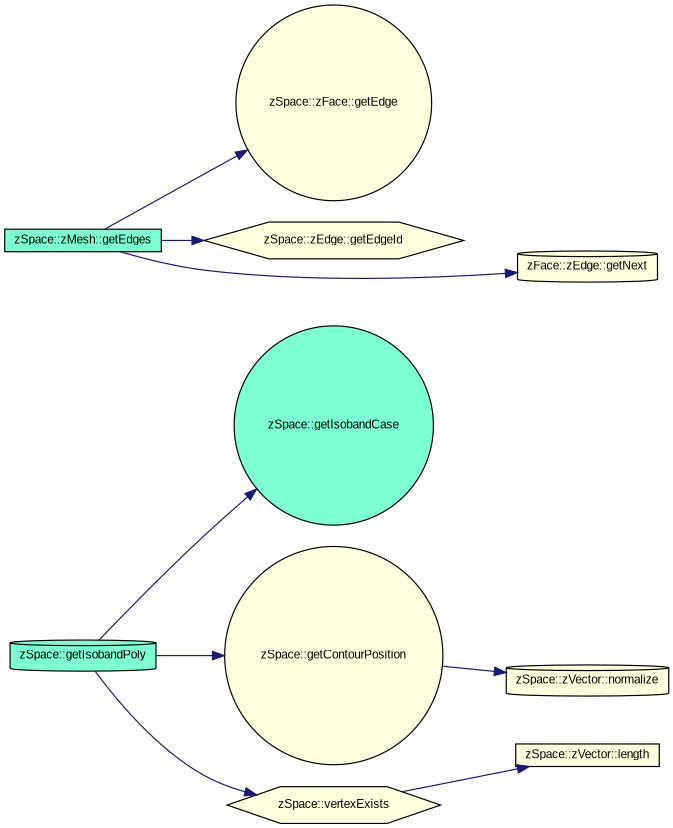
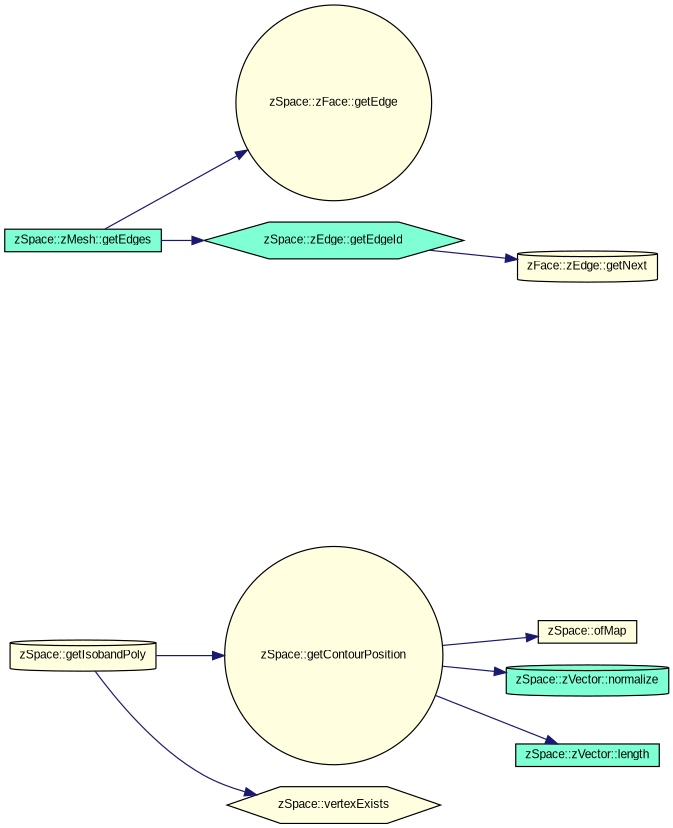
node "zSpace::zEdge::getEdgeId": fillcolor lightyellow -> aquamarine
edge "zSpace::zMesh::getEdges" -> "zFace::zEdge::getNext": now "zSpace::zEdge::getEdgeId" -> "zFace::zEdge::getNext"
node "zSpace::getIsobandCase": removed
node "zSpace::ofMap": added
node "zSpace::getIsobandPoly": fillcolor aquamarine -> lightyellow
node "zSpace::zVector::normalize": fillcolor lightyellow -> aquamarine
node "zSpace::zVector::length": fillcolor lightyellow -> aquamarine
edge "zSpace::vertexExists" -> "zSpace::zVector::length": now "zSpace::getContourPosition" -> "zSpace::zVector::length"
